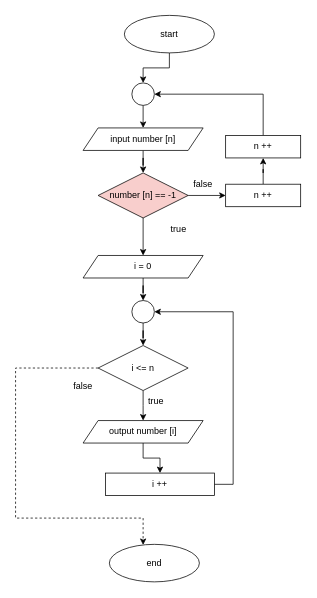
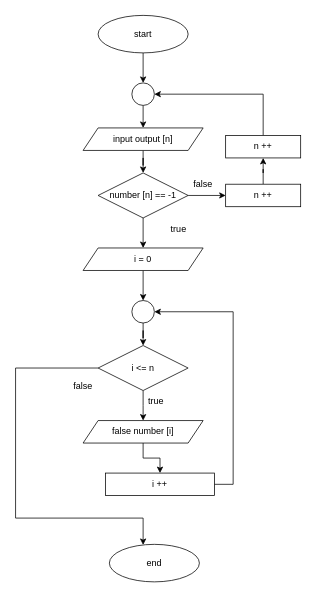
node "start": moved (169, 34) -> (143, 34)
node "input number [n]": label "input number [n]" -> "input output [n]"
node "number [n] == -1": fillcolor #f8cecc -> #ffffff
node "i = 0": moved (143, 267) -> (143, 259)
node "output number [i]": label "output number [i]" -> "false number [i]"
edge "i <= n" -> "end": style dashed -> solid
